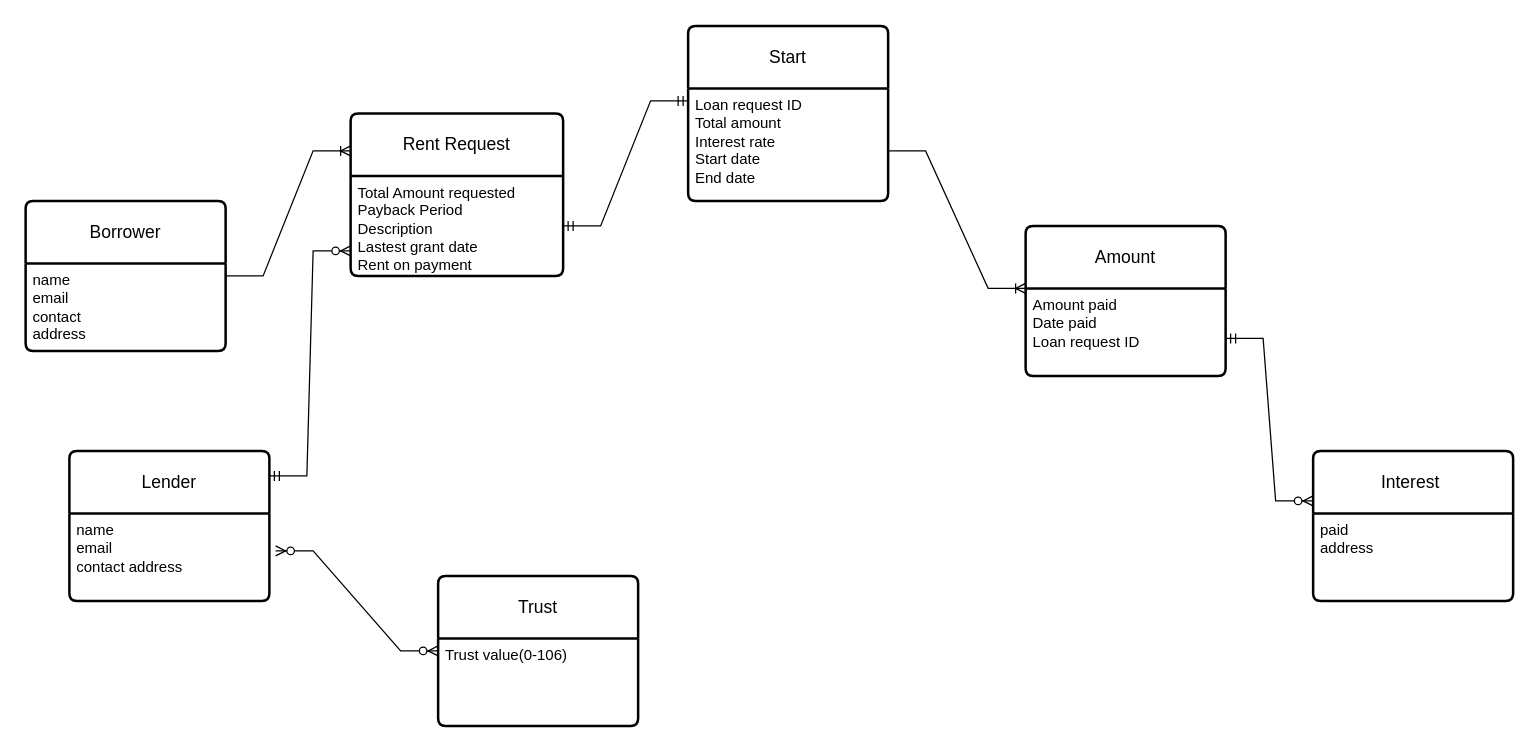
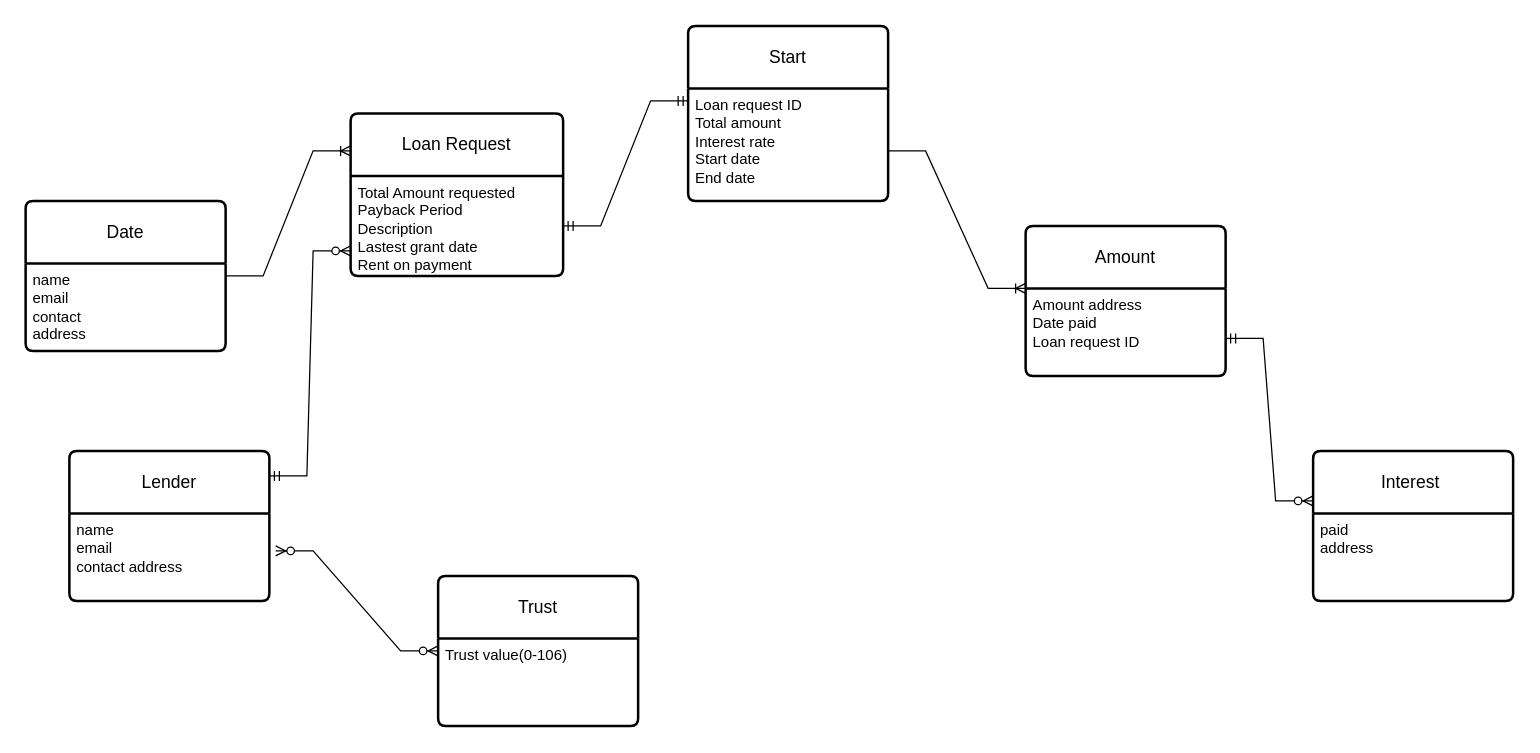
node "Rent Request": label "Rent Request" -> "Loan Request"
node "Borrower": label "Borrower" -> "Date"
node "Amount paid Date paid Loan request ID": label "Amount paid Date paid Loan request ID" -> "Amount address Date paid Loan request ID"
